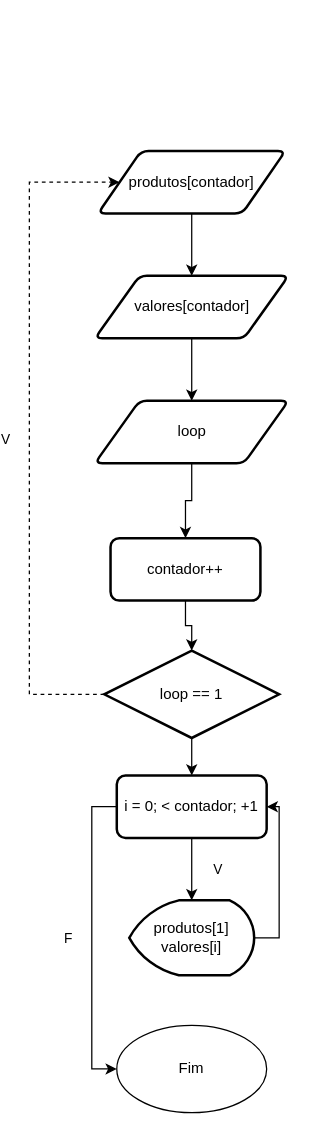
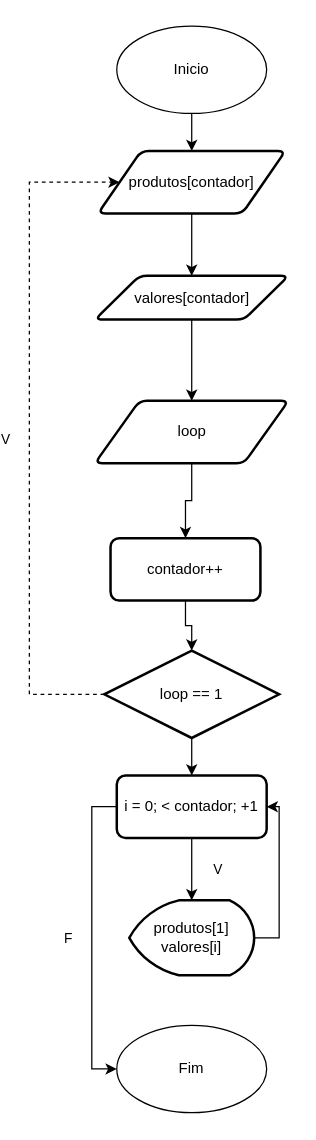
node "Inicio": added
edge "Inicio" -> "produtos[contador]": added
node "valores[contador]": size 194x63 -> 194x44
